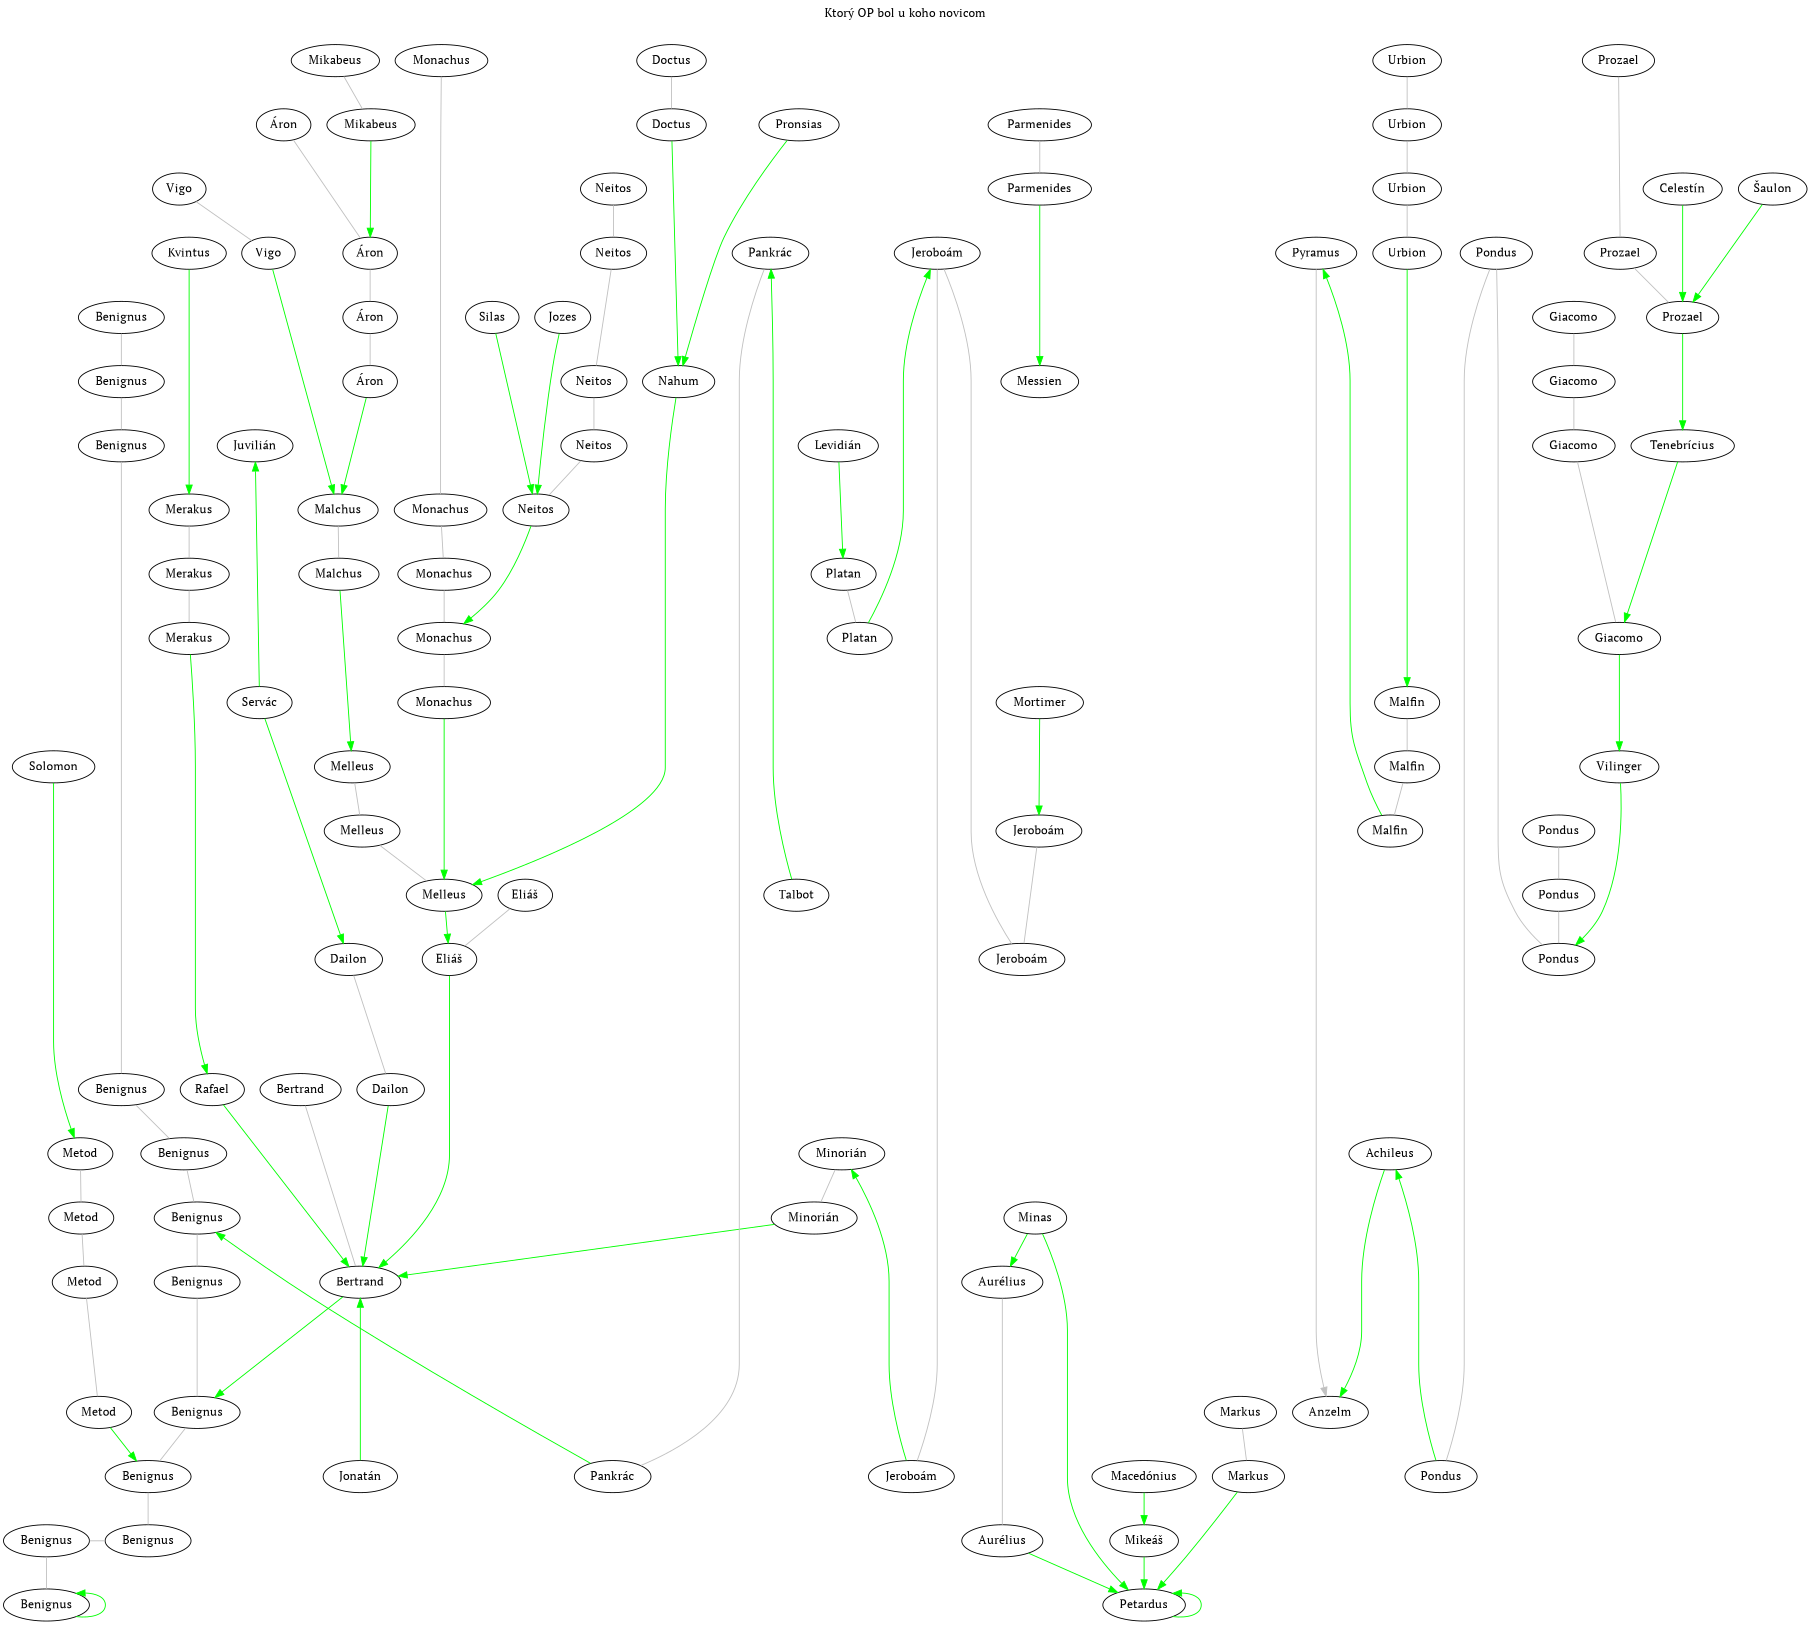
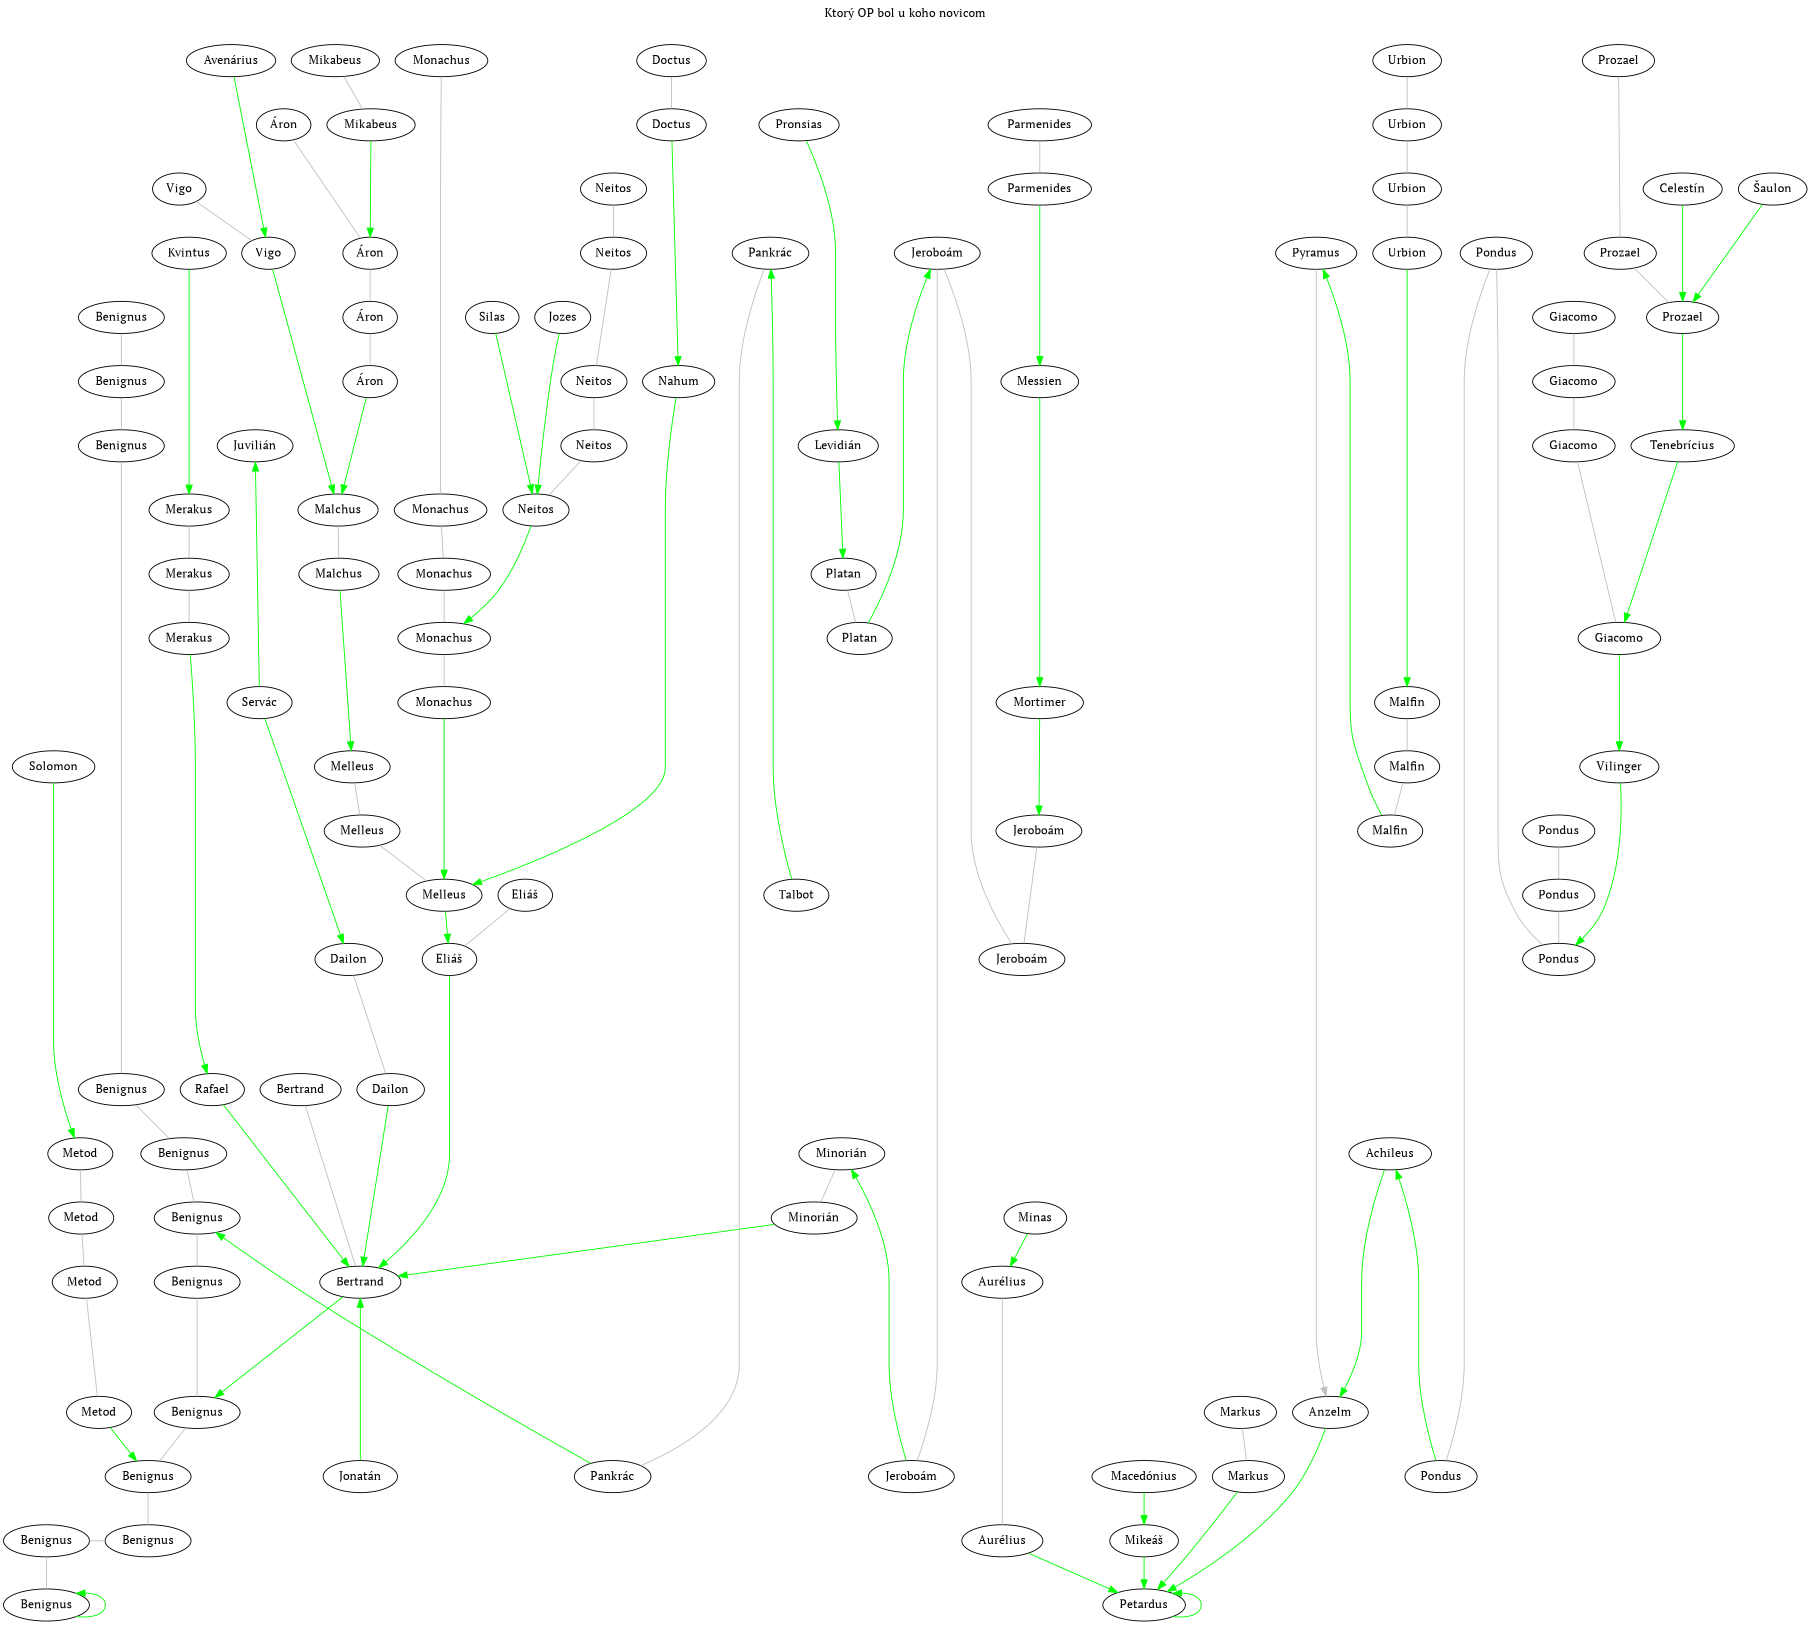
node "Avenárius": added
edge "Pronsias" -> "Nahum": now "Pronsias" -> "Levidián"
edge "Messien" -> "Mortimer": added
edge "Minas" -> "Petardus": now "Anzelm" -> "Petardus"
